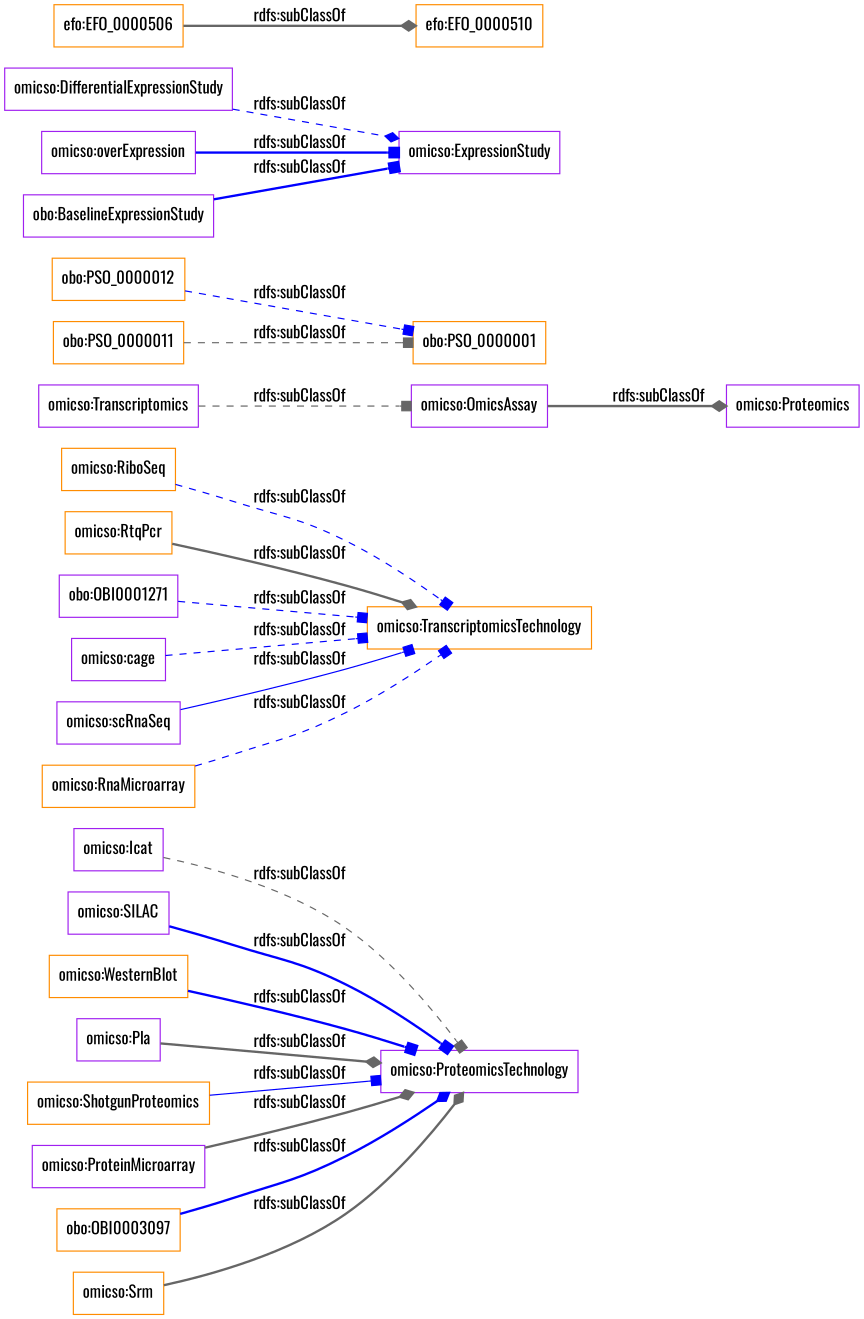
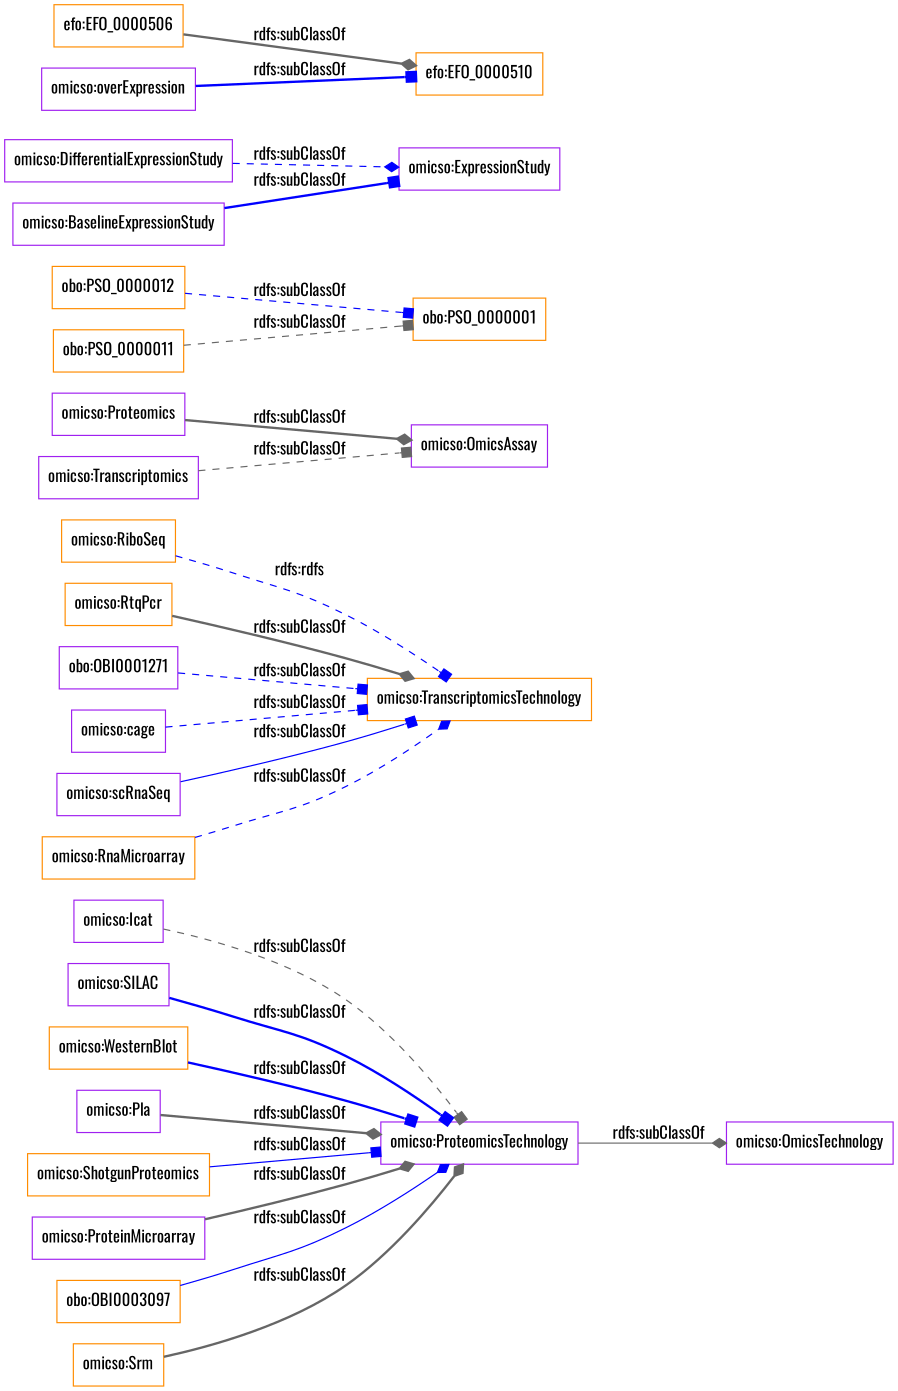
edge "omicso:overExpression" -> "omicso:ExpressionStudy": now "omicso:overExpression" -> "efo:EFO_0000510"
node "obo:BaselineExpressionStudy": label "obo:BaselineExpressionStudy" -> "omicso:BaselineExpressionStudy"
edge "omicso:OmicsAssay" -> "omicso:Proteomics": reversed
edge "omicso:RiboSeq" -> "omicso:TranscriptomicsTechnology": label "rdfs:subClassOf" -> "rdfs:rdfs"
edge "omicso:RnaMicroarray" -> "omicso:TranscriptomicsTechnology": arrowhead box -> diamond
node "omicso:OmicsTechnology": added
edge "obo:OBI0003097" -> "omicso:ProteomicsTechnology": style bold -> solid
